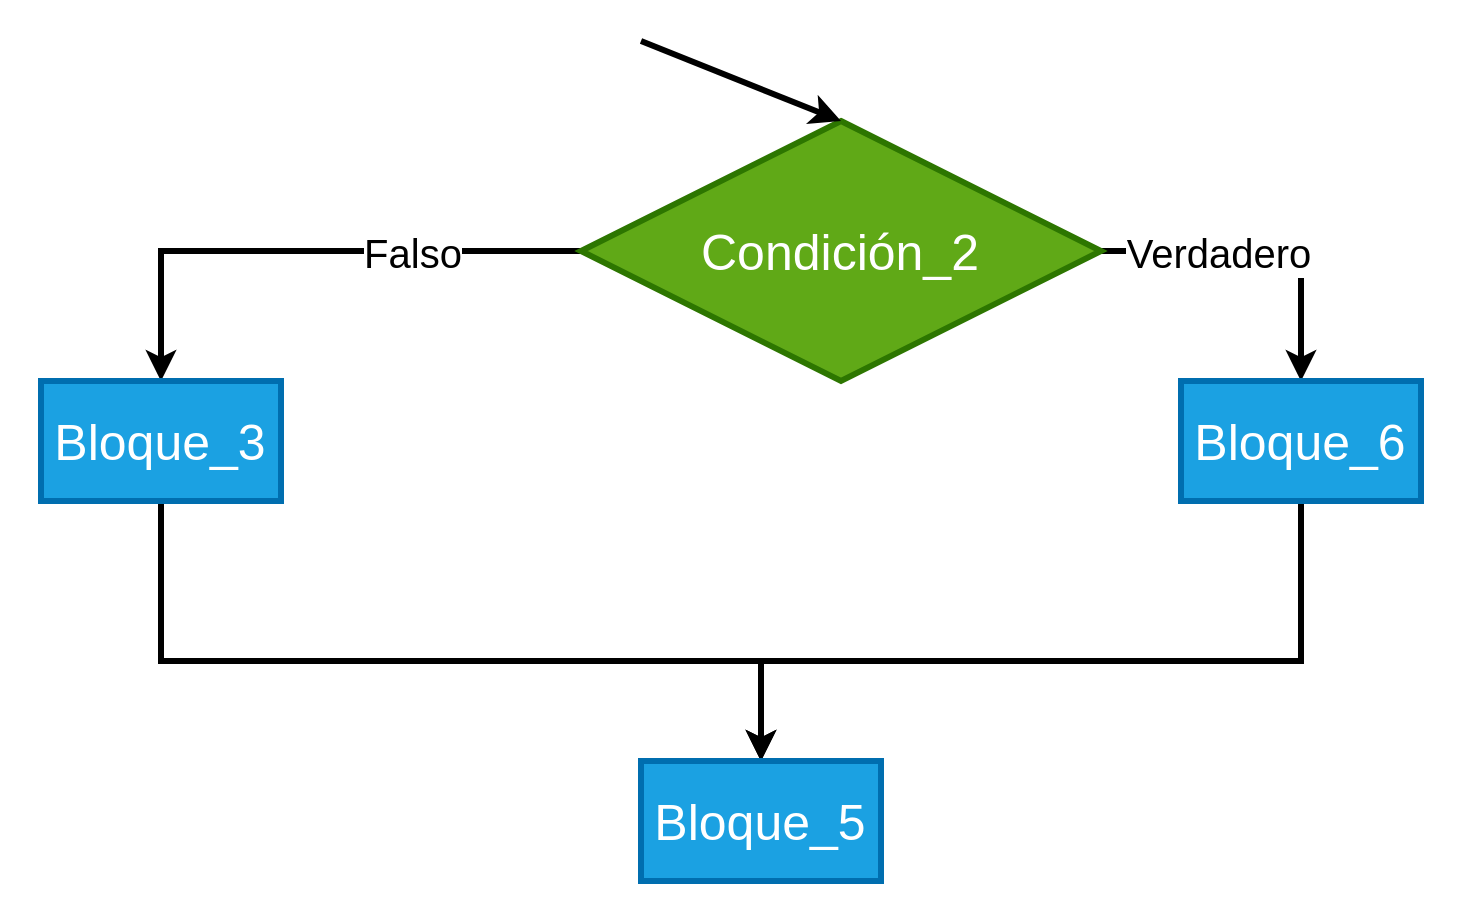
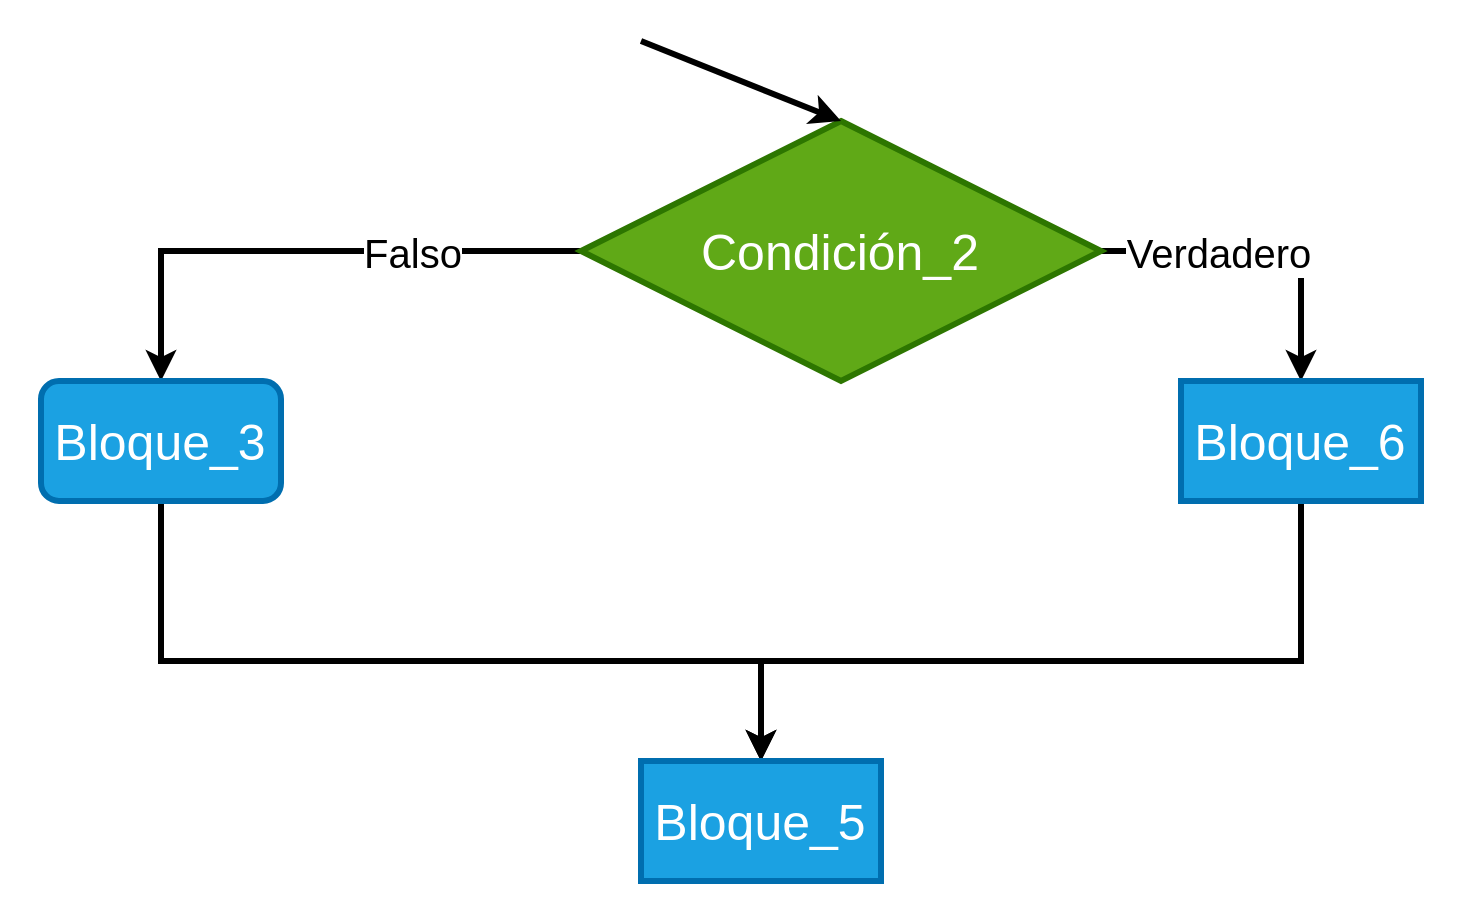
node "Bloque_3": shape rectangle -> rounded rectangle
